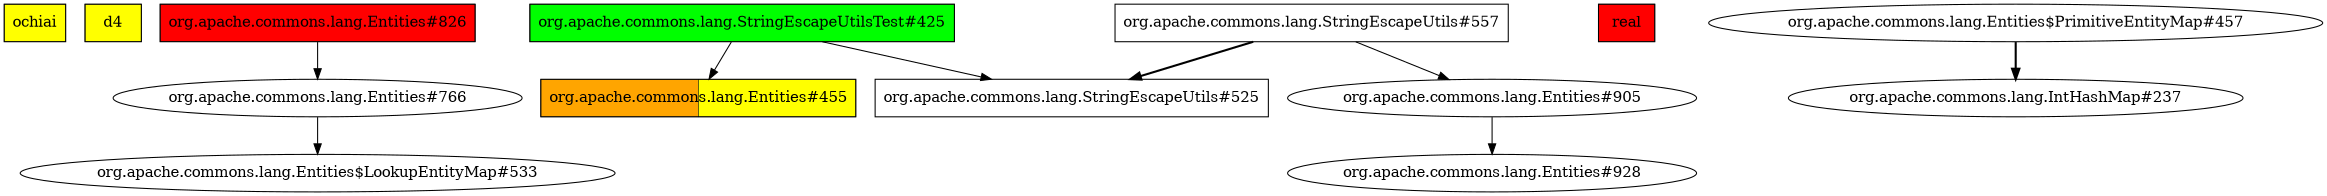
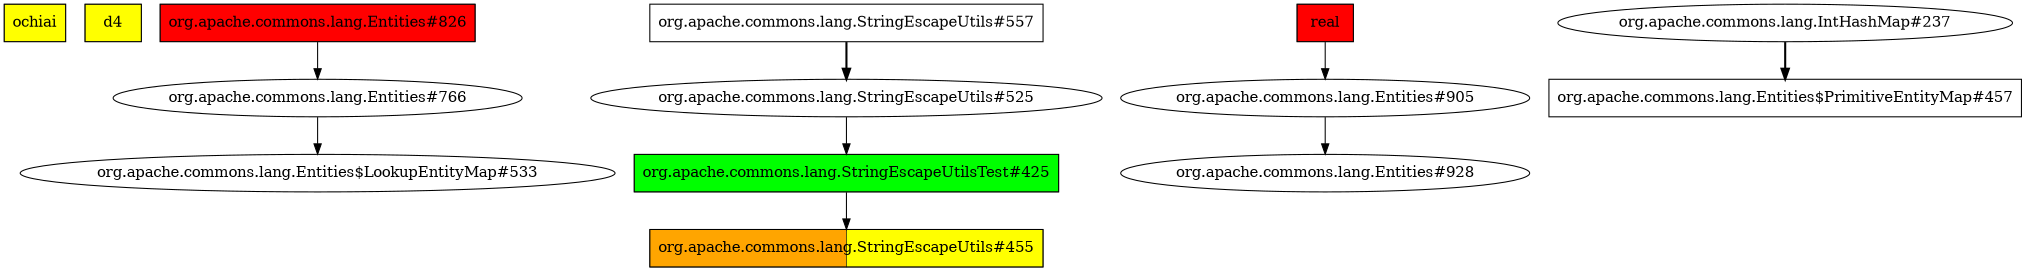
node "org.apache.commons.lang.Entities$PrimitiveEntityMap#457": shape ellipse -> box
edge "org.apache.commons.lang.Entities$PrimitiveEntityMap#457" -> "org.apache.commons.lang.IntHashMap#237": reversed
edge "org.apache.commons.lang.StringEscapeUtilsTest#425" -> "org.apache.commons.lang.StringEscapeUtils#525": reversed
edge "org.apache.commons.lang.StringEscapeUtils#557" -> "org.apache.commons.lang.Entities#905": now "real" -> "org.apache.commons.lang.Entities#905"
node "org.apache.commons.lang.Entities#455": label "org.apache.commons.lang.Entities#455" -> "org.apache.commons.lang.StringEscapeUtils#455"
node "org.apache.commons.lang.StringEscapeUtils#525": shape box -> ellipse
